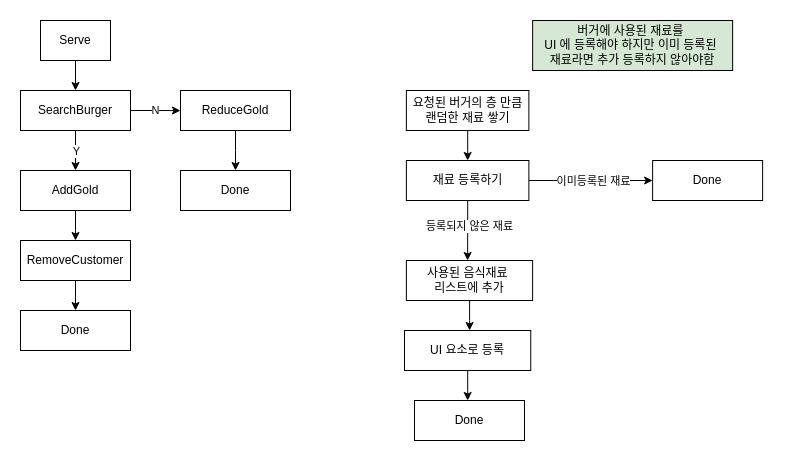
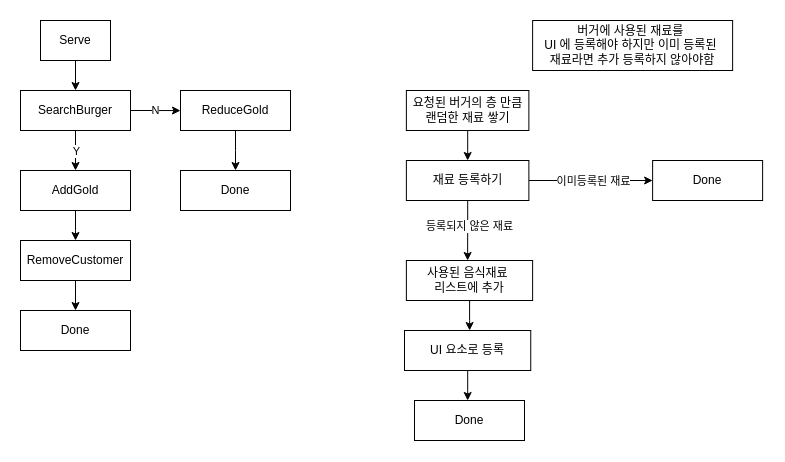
node "버거에 사용된 재료를 UI 에 등록해야 하지만 이미 등록된 재료라면 추가 등록하지 않아야함": fillcolor #d5e8d4 -> #ffffff
